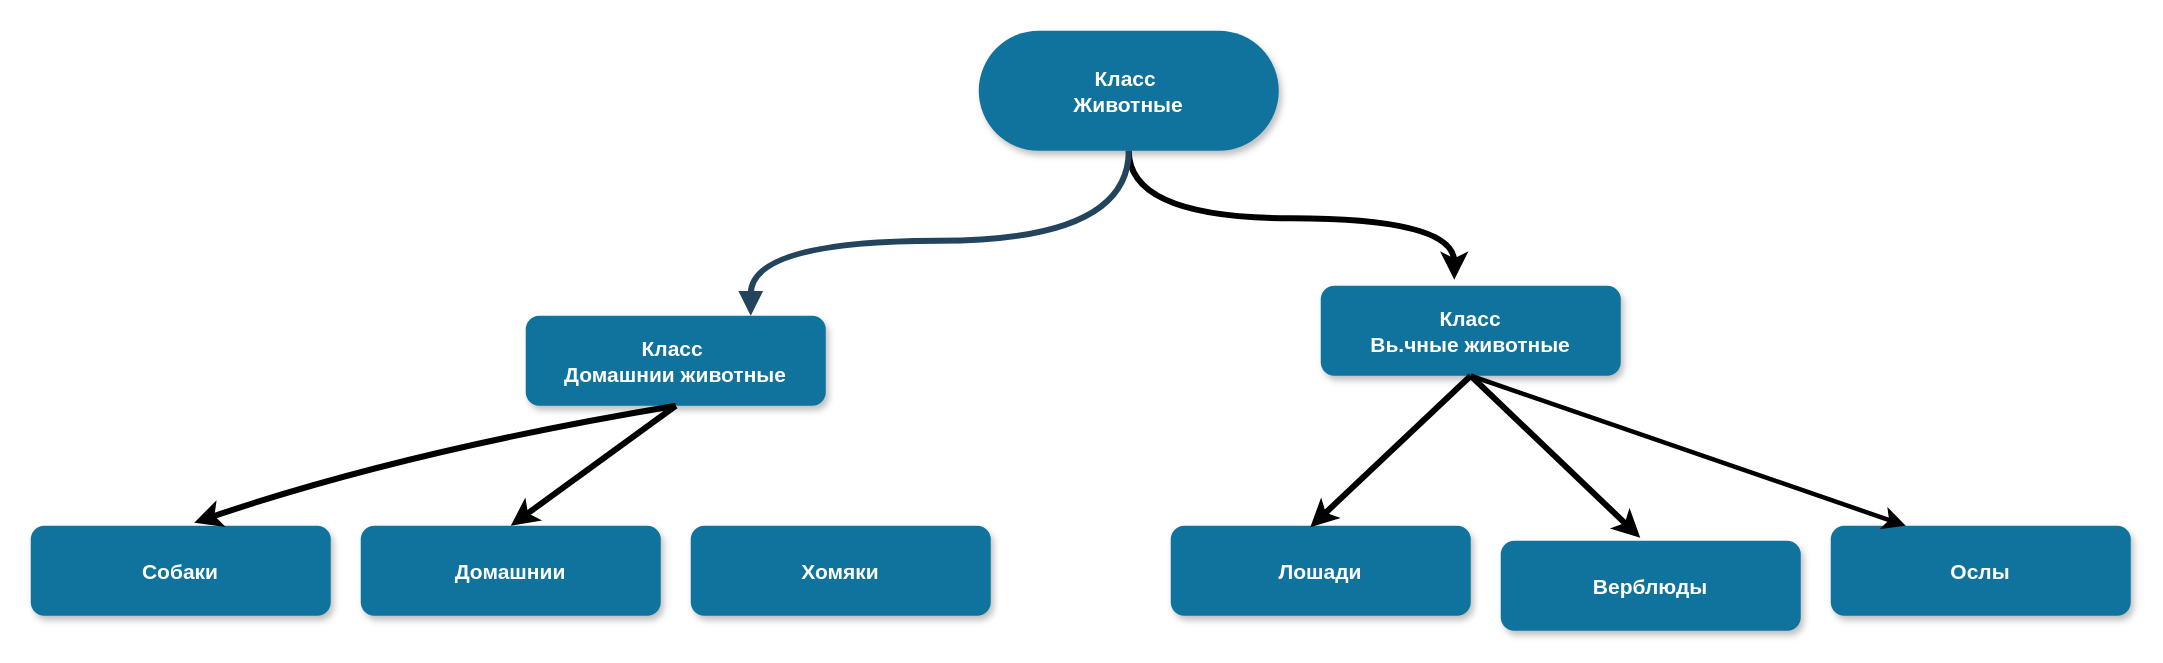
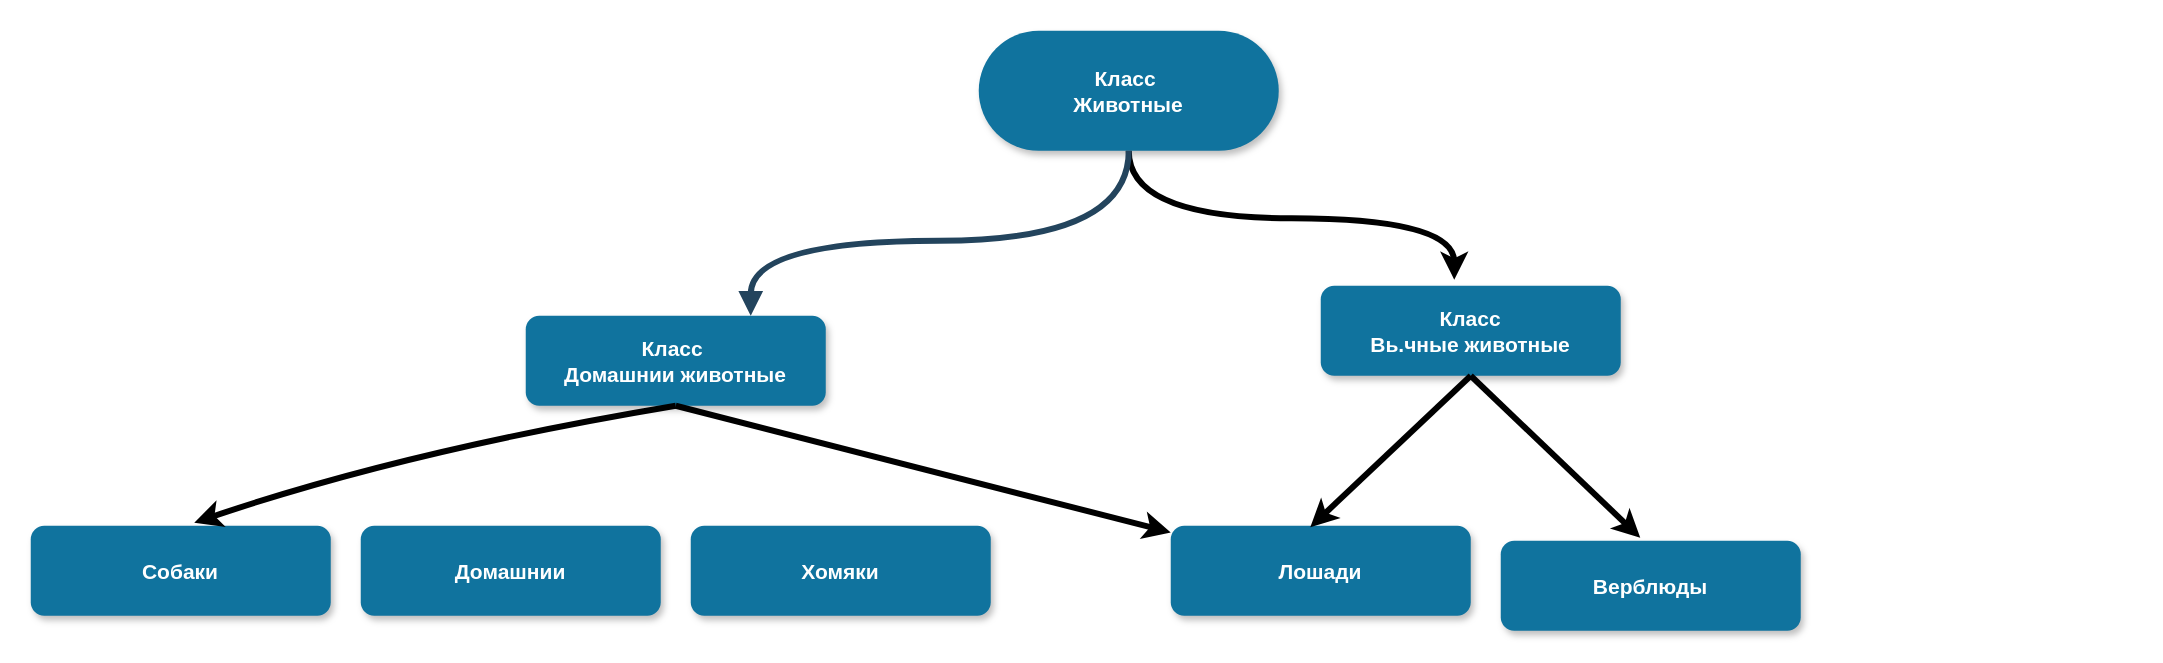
edge "Класс Вь.чные животные" -> "Ослы": removed
edge "Класс Домашнии животные" -> "Домашнии": now "Класс Домашнии животные" -> "Лошади"
node "Ослы": removed
